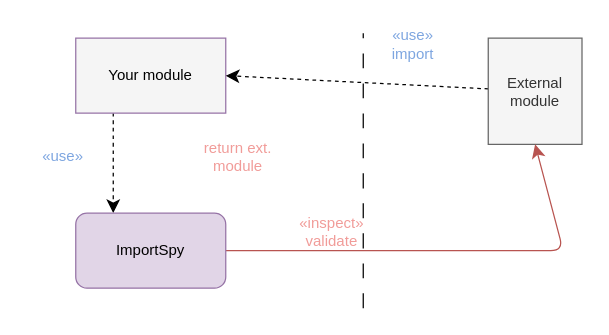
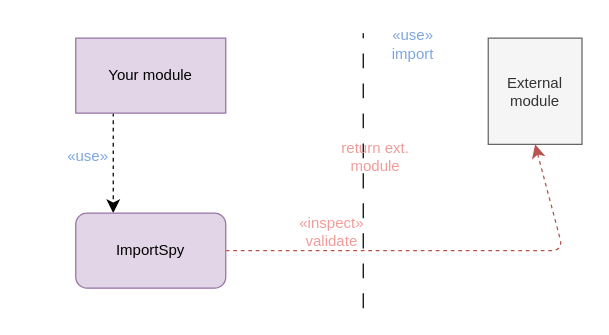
node "Your module": fillcolor #f5f5f5 -> #e1d5e7
edge "External module" -> "Your module": removed
node "«use»": moved (63, 157) -> (88, 157)
node "return ext. module": moved (238, 157) -> (376, 157)
edge "ImportSpy" -> "External module": style solid -> dashed
